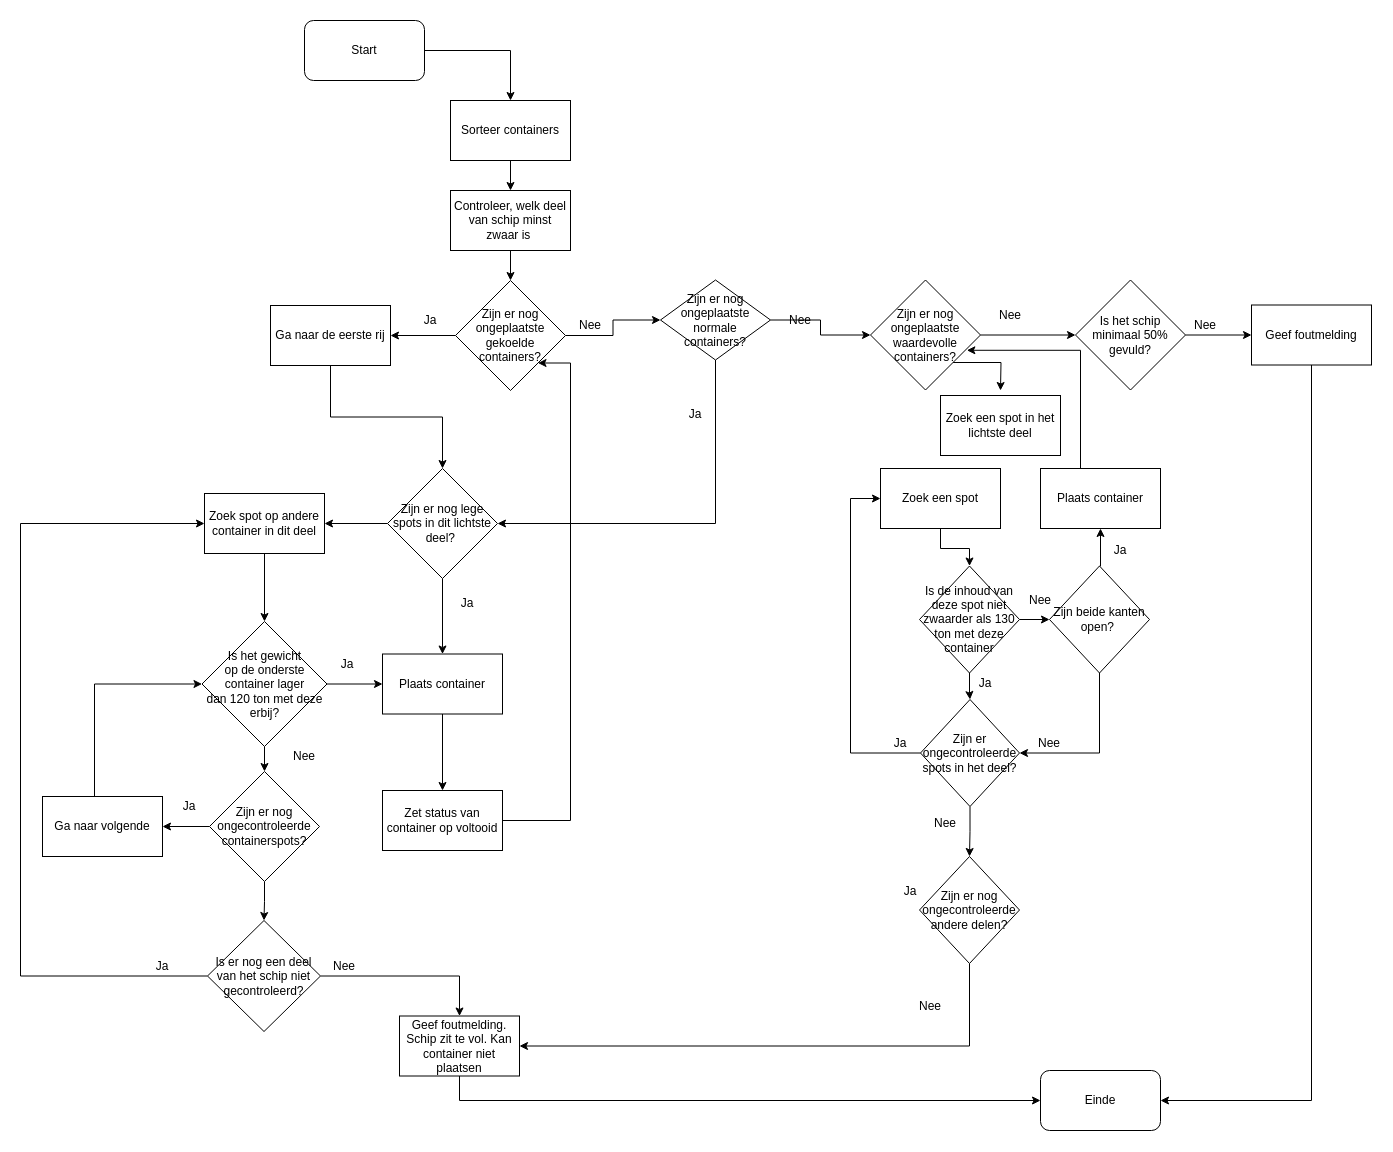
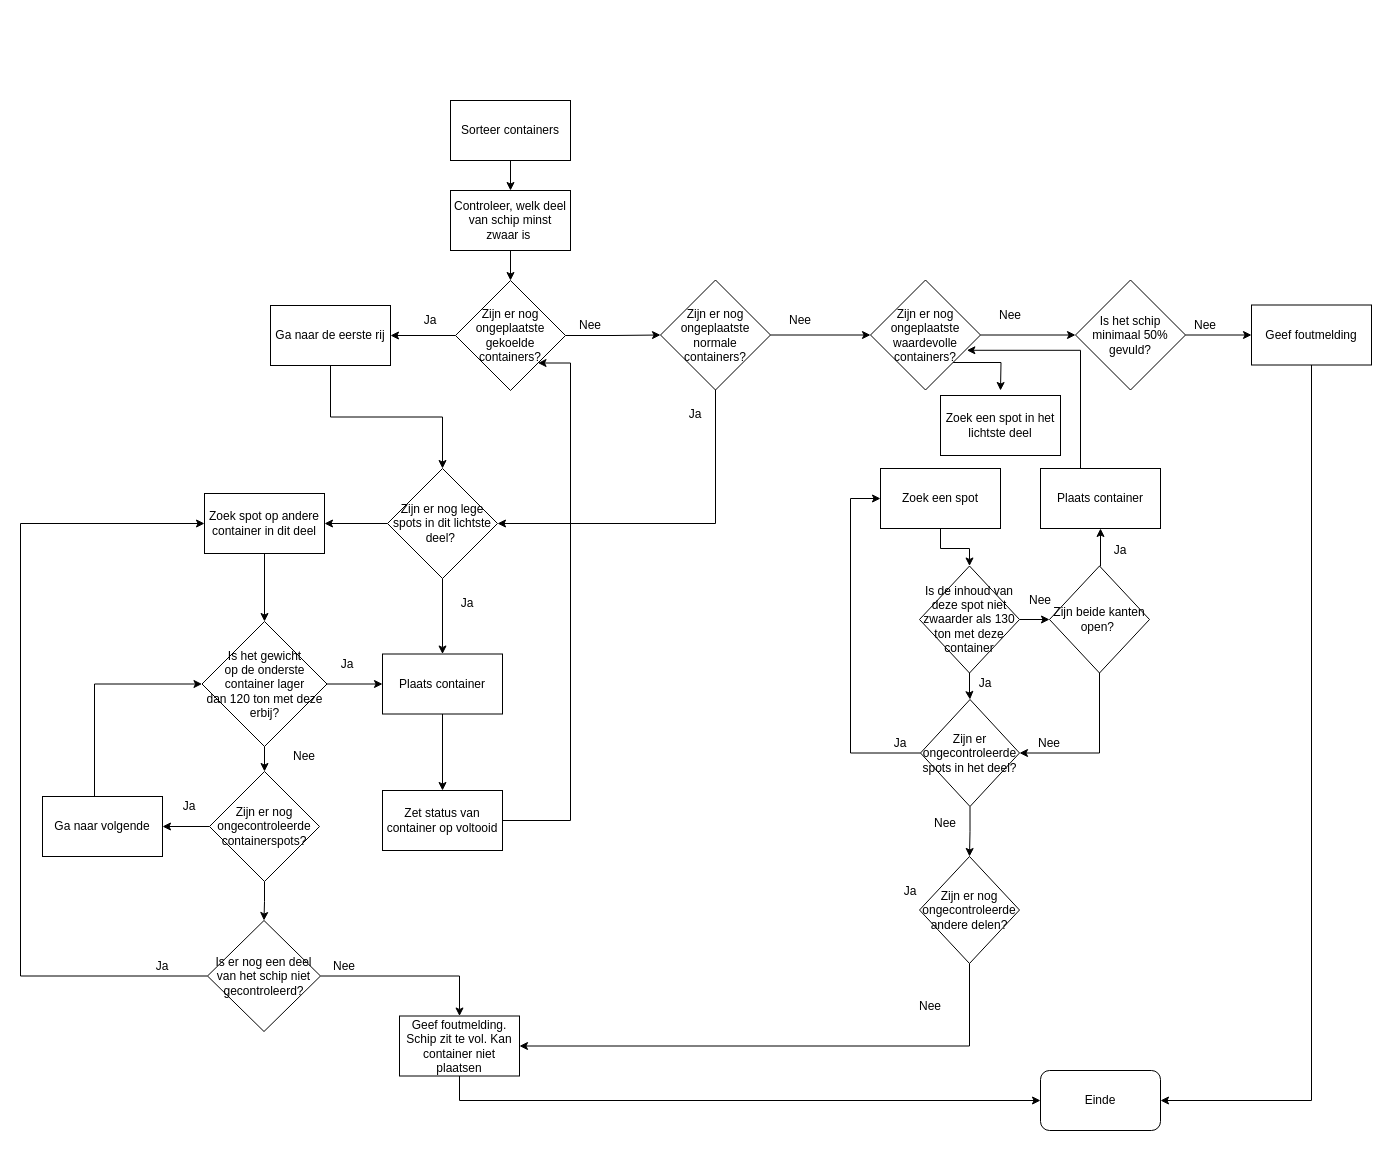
node "Start": removed
edge "Start" -> "Sorteer containers": removed
node "Zijn er nog ongeplaatste normale containers?": size 110x80 -> 110x110
